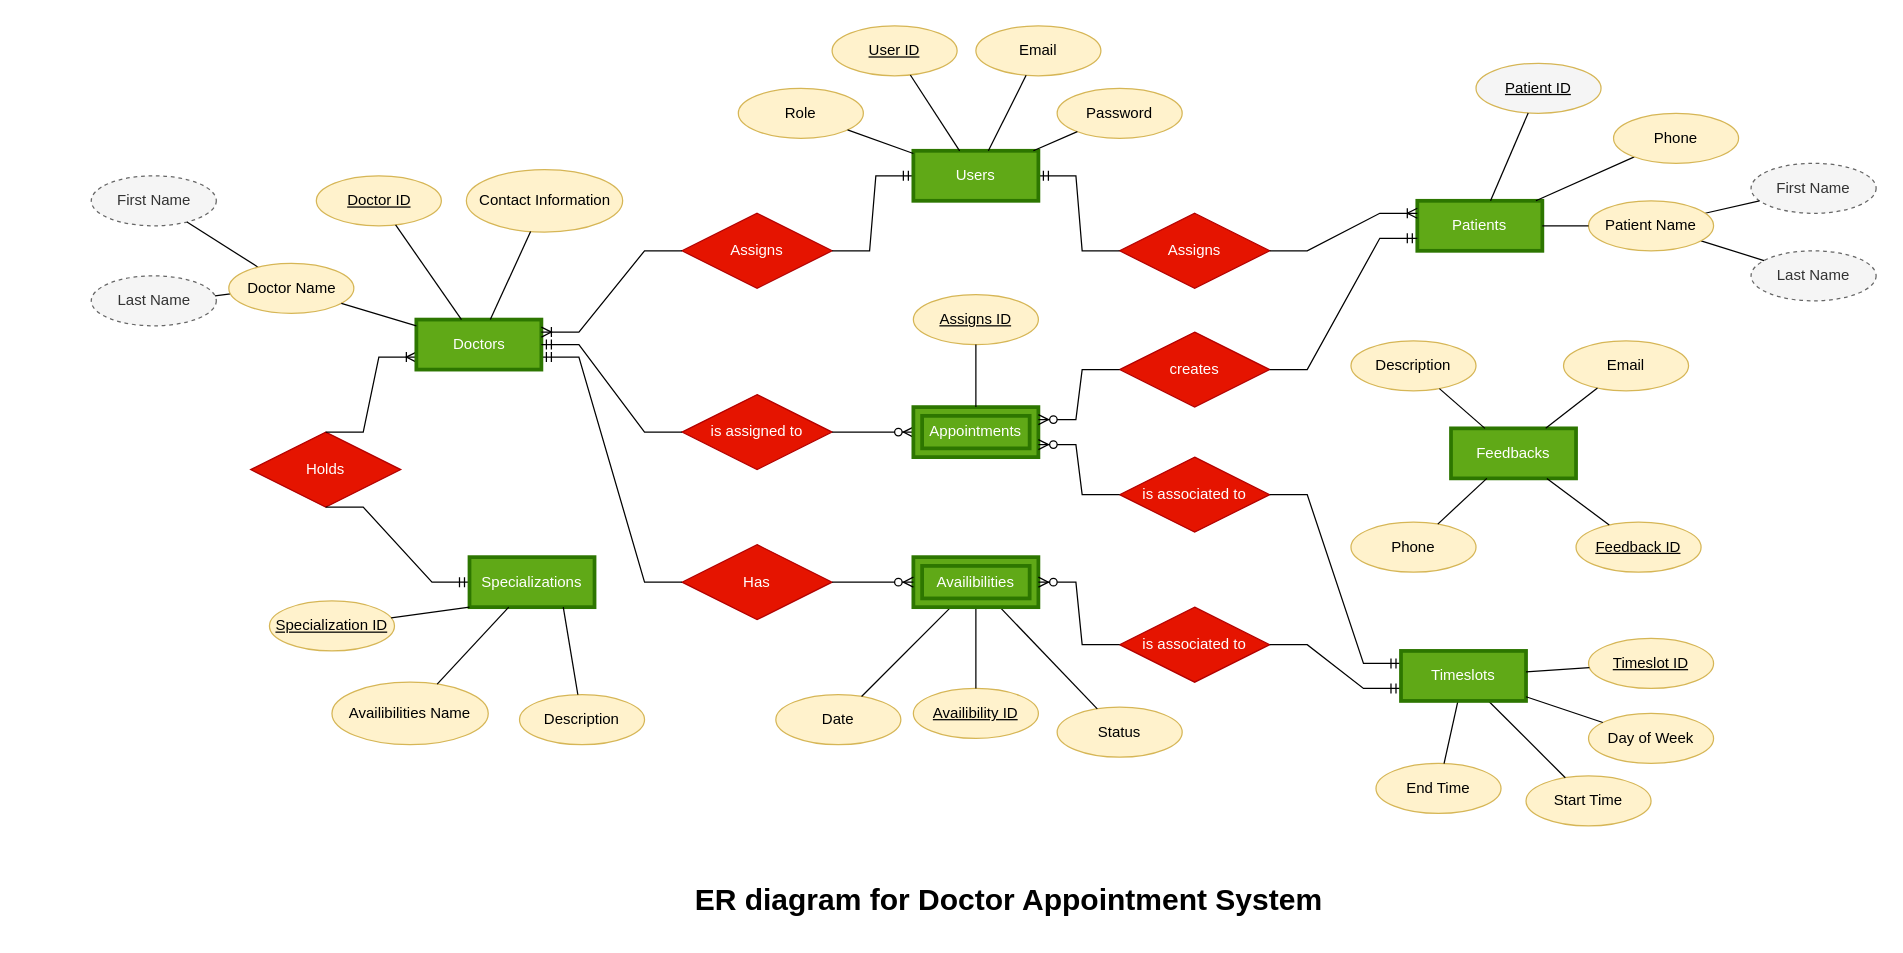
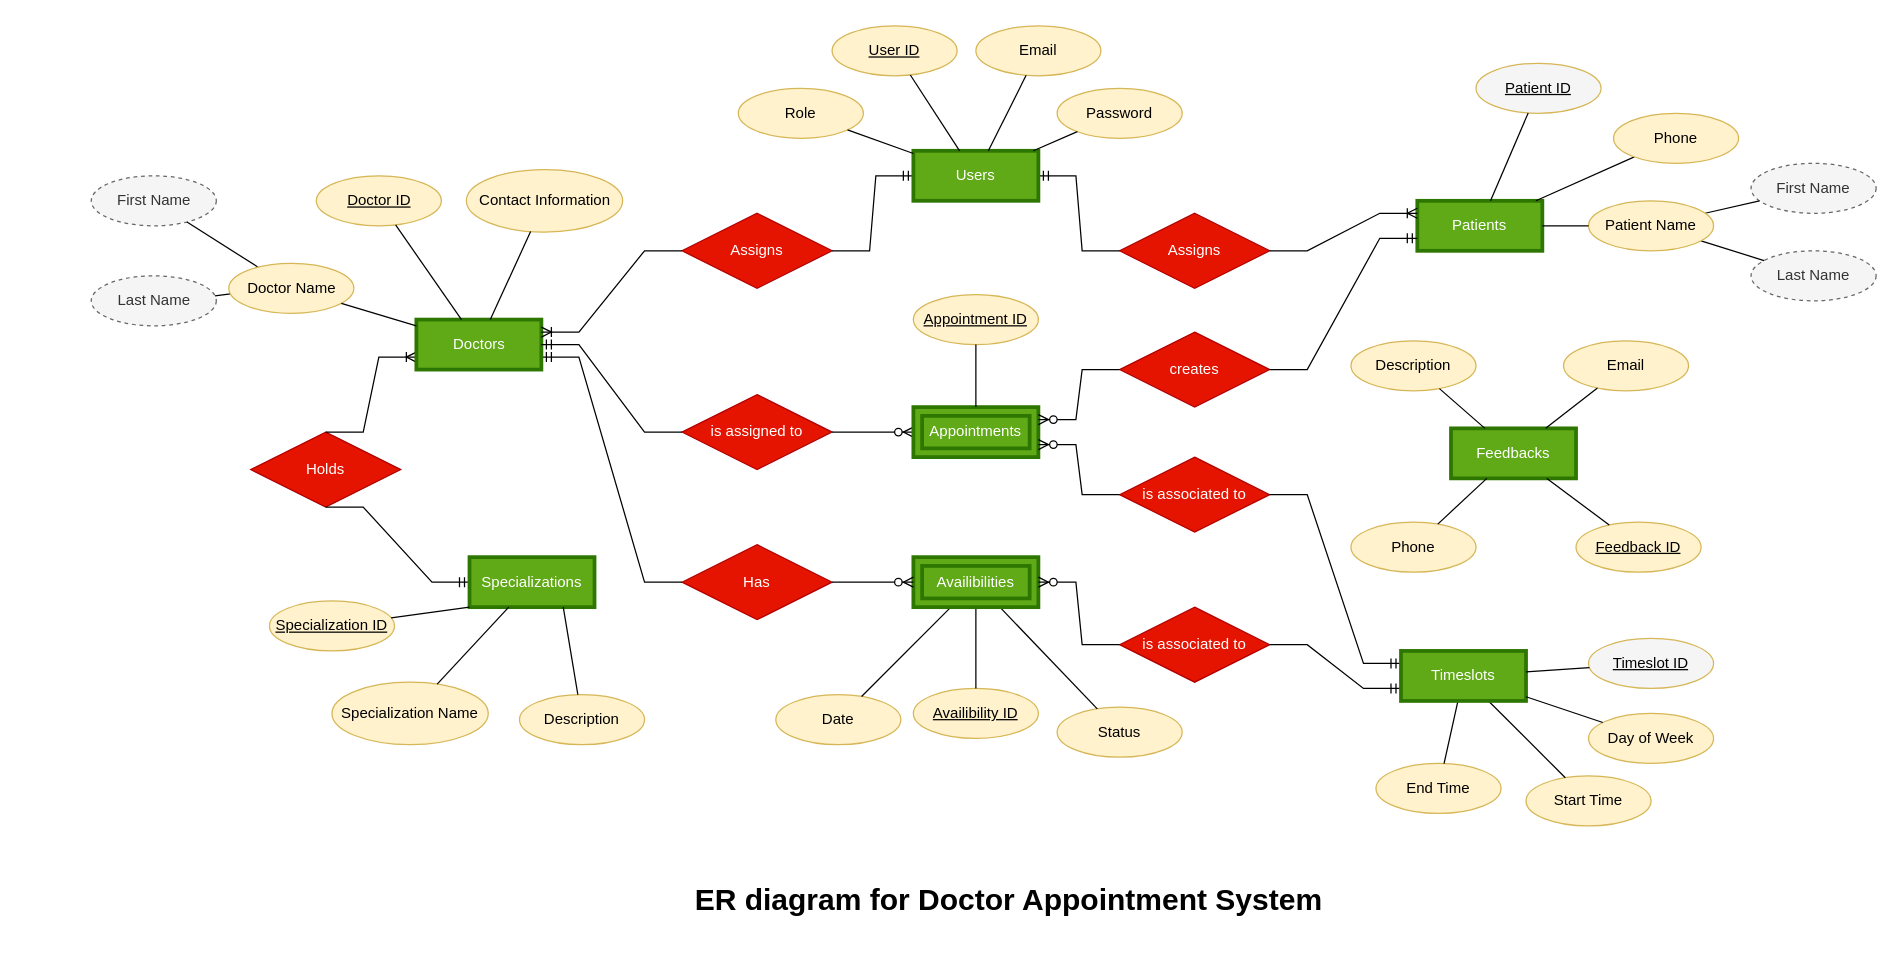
node "Assigns ID": label "Assigns ID" -> "Appointment ID"
node "Timeslot ID": fillcolor #fff2cc -> #f5f5f5
node "Availibilities Name": label "Availibilities Name" -> "Specialization Name"
